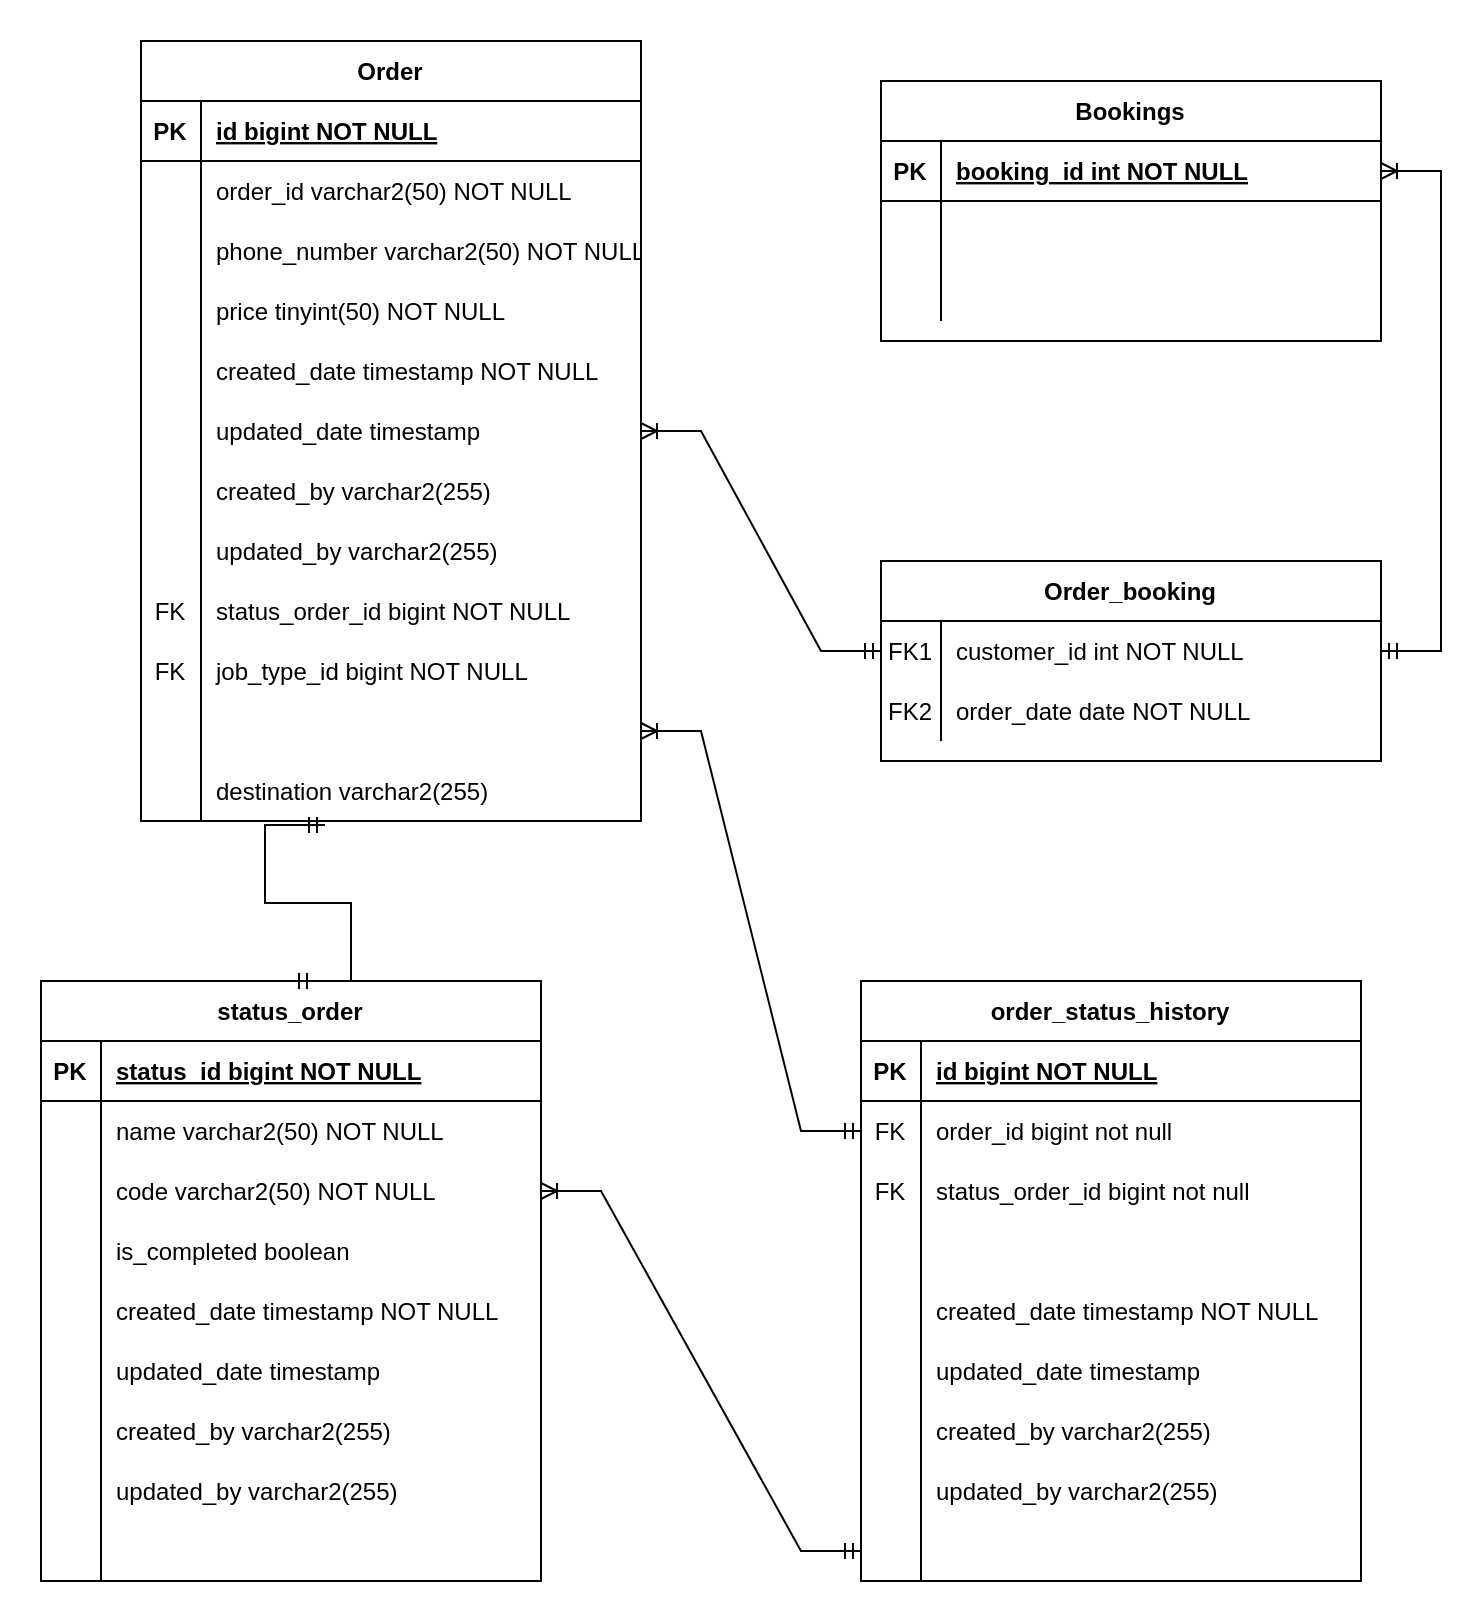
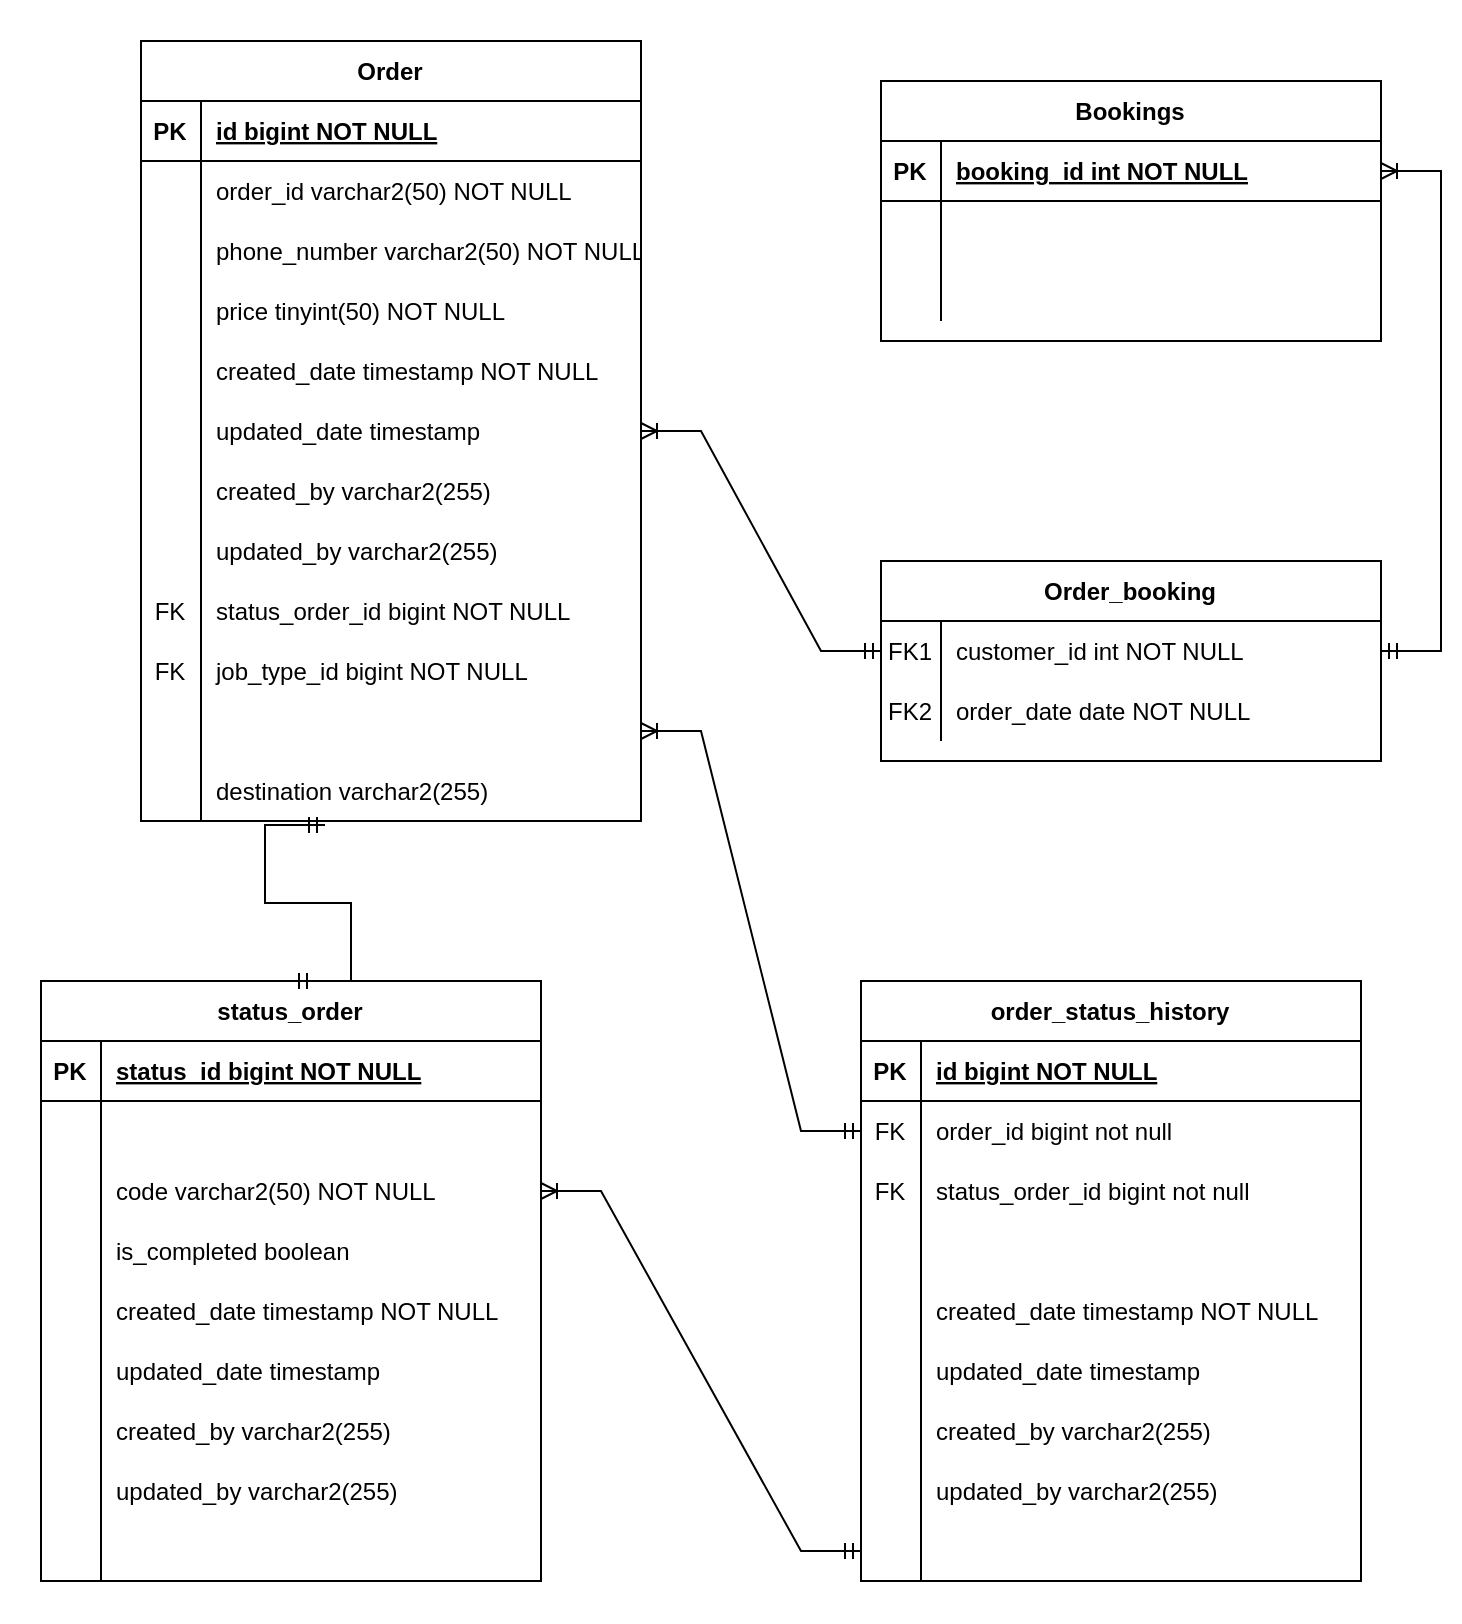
node "name varchar2(50) NOT NULL": removed
